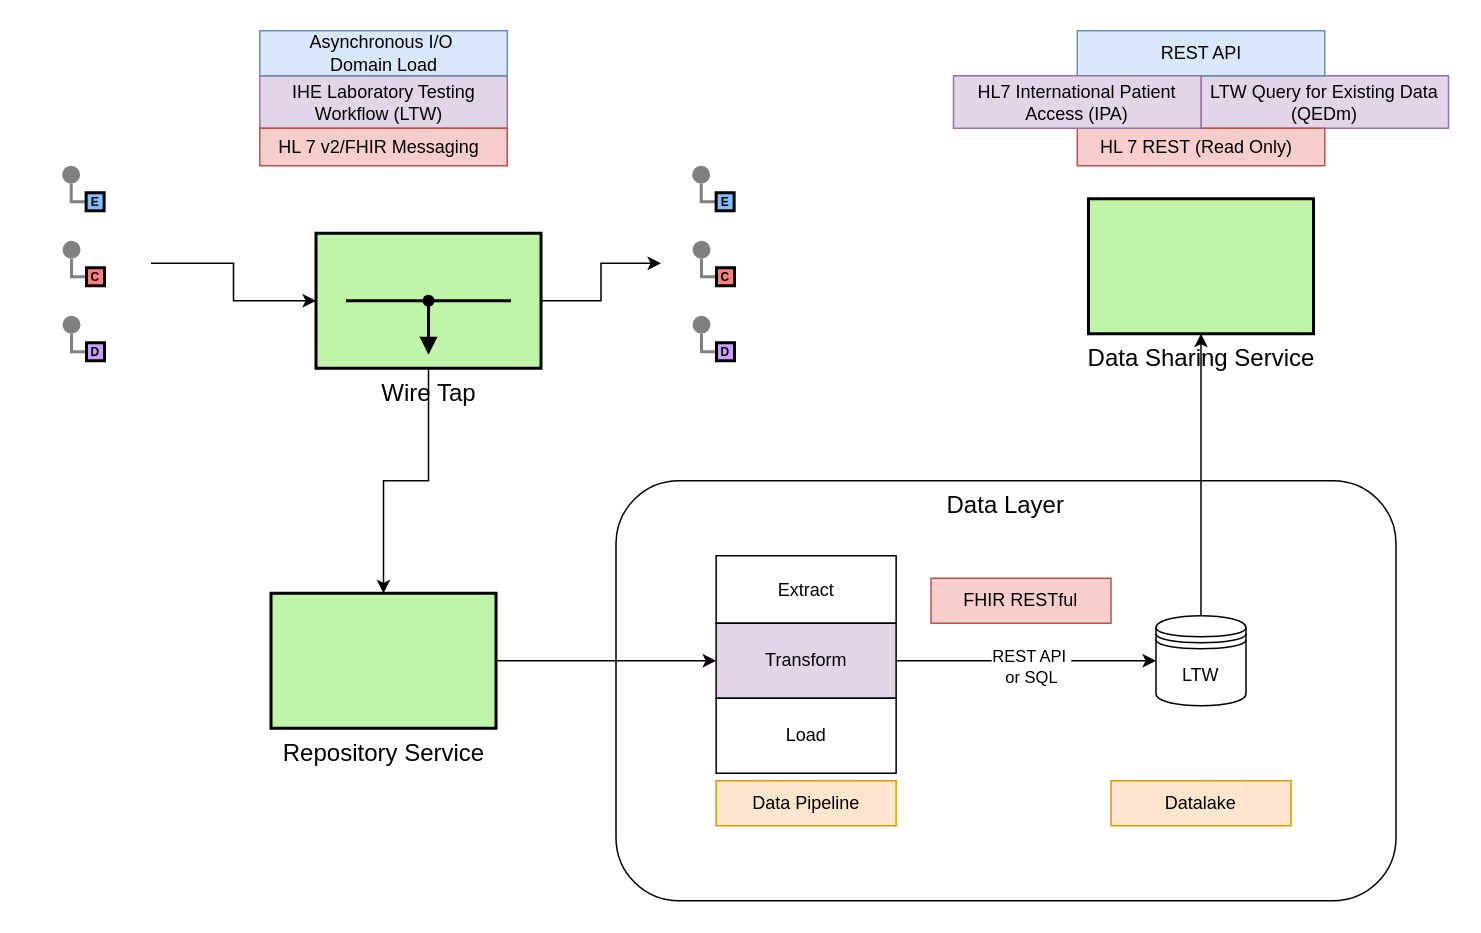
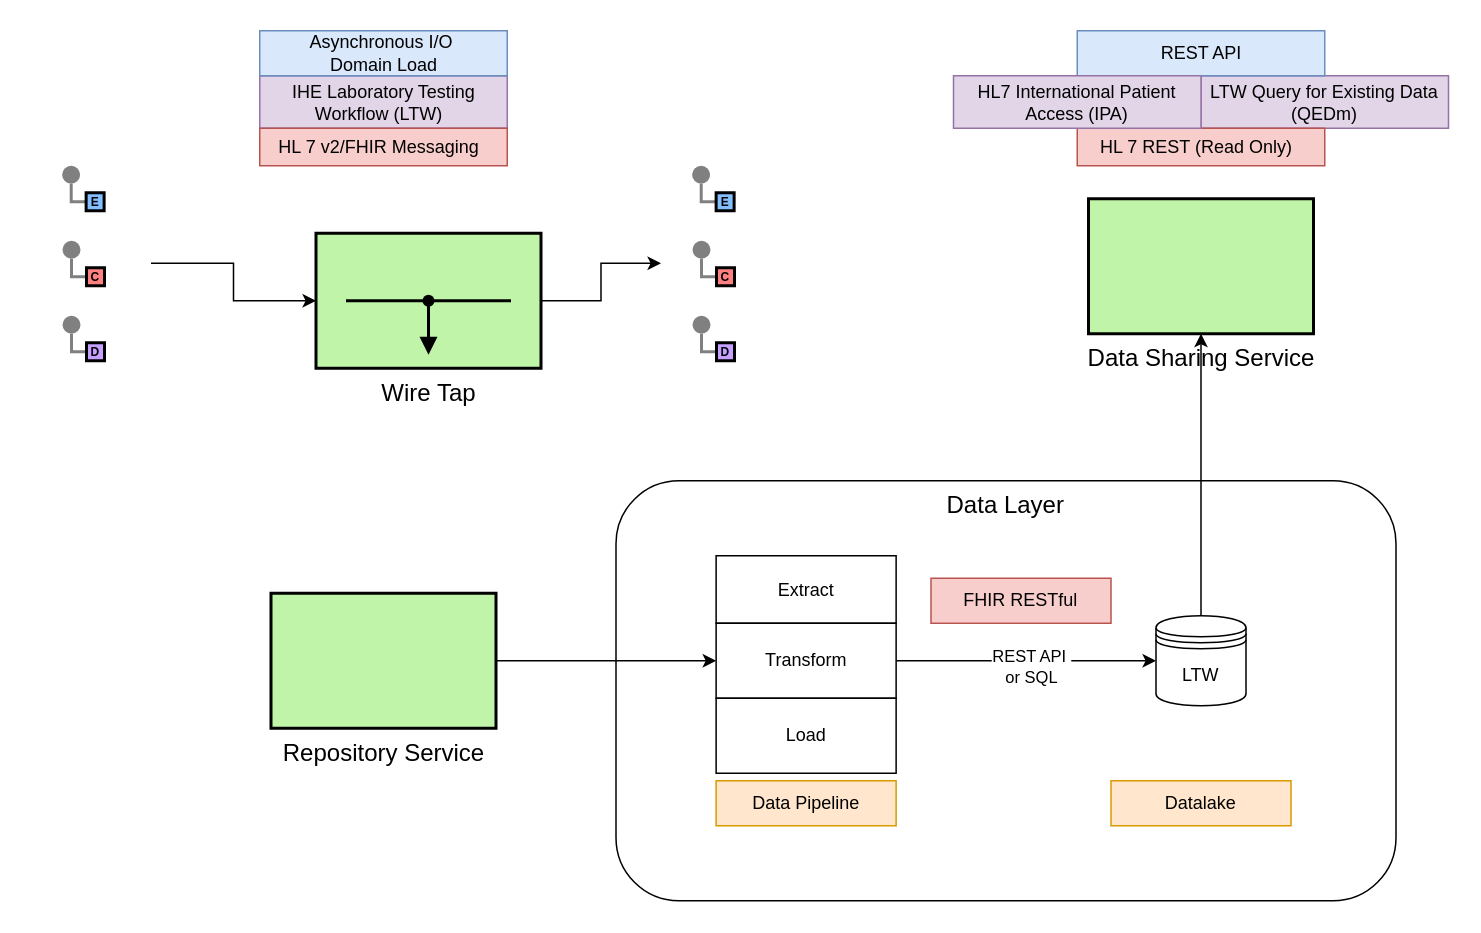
edge "Wire Tap" -> "Repository Service": removed
node "Transform": fillcolor #e1d5e7 -> #ffffff
